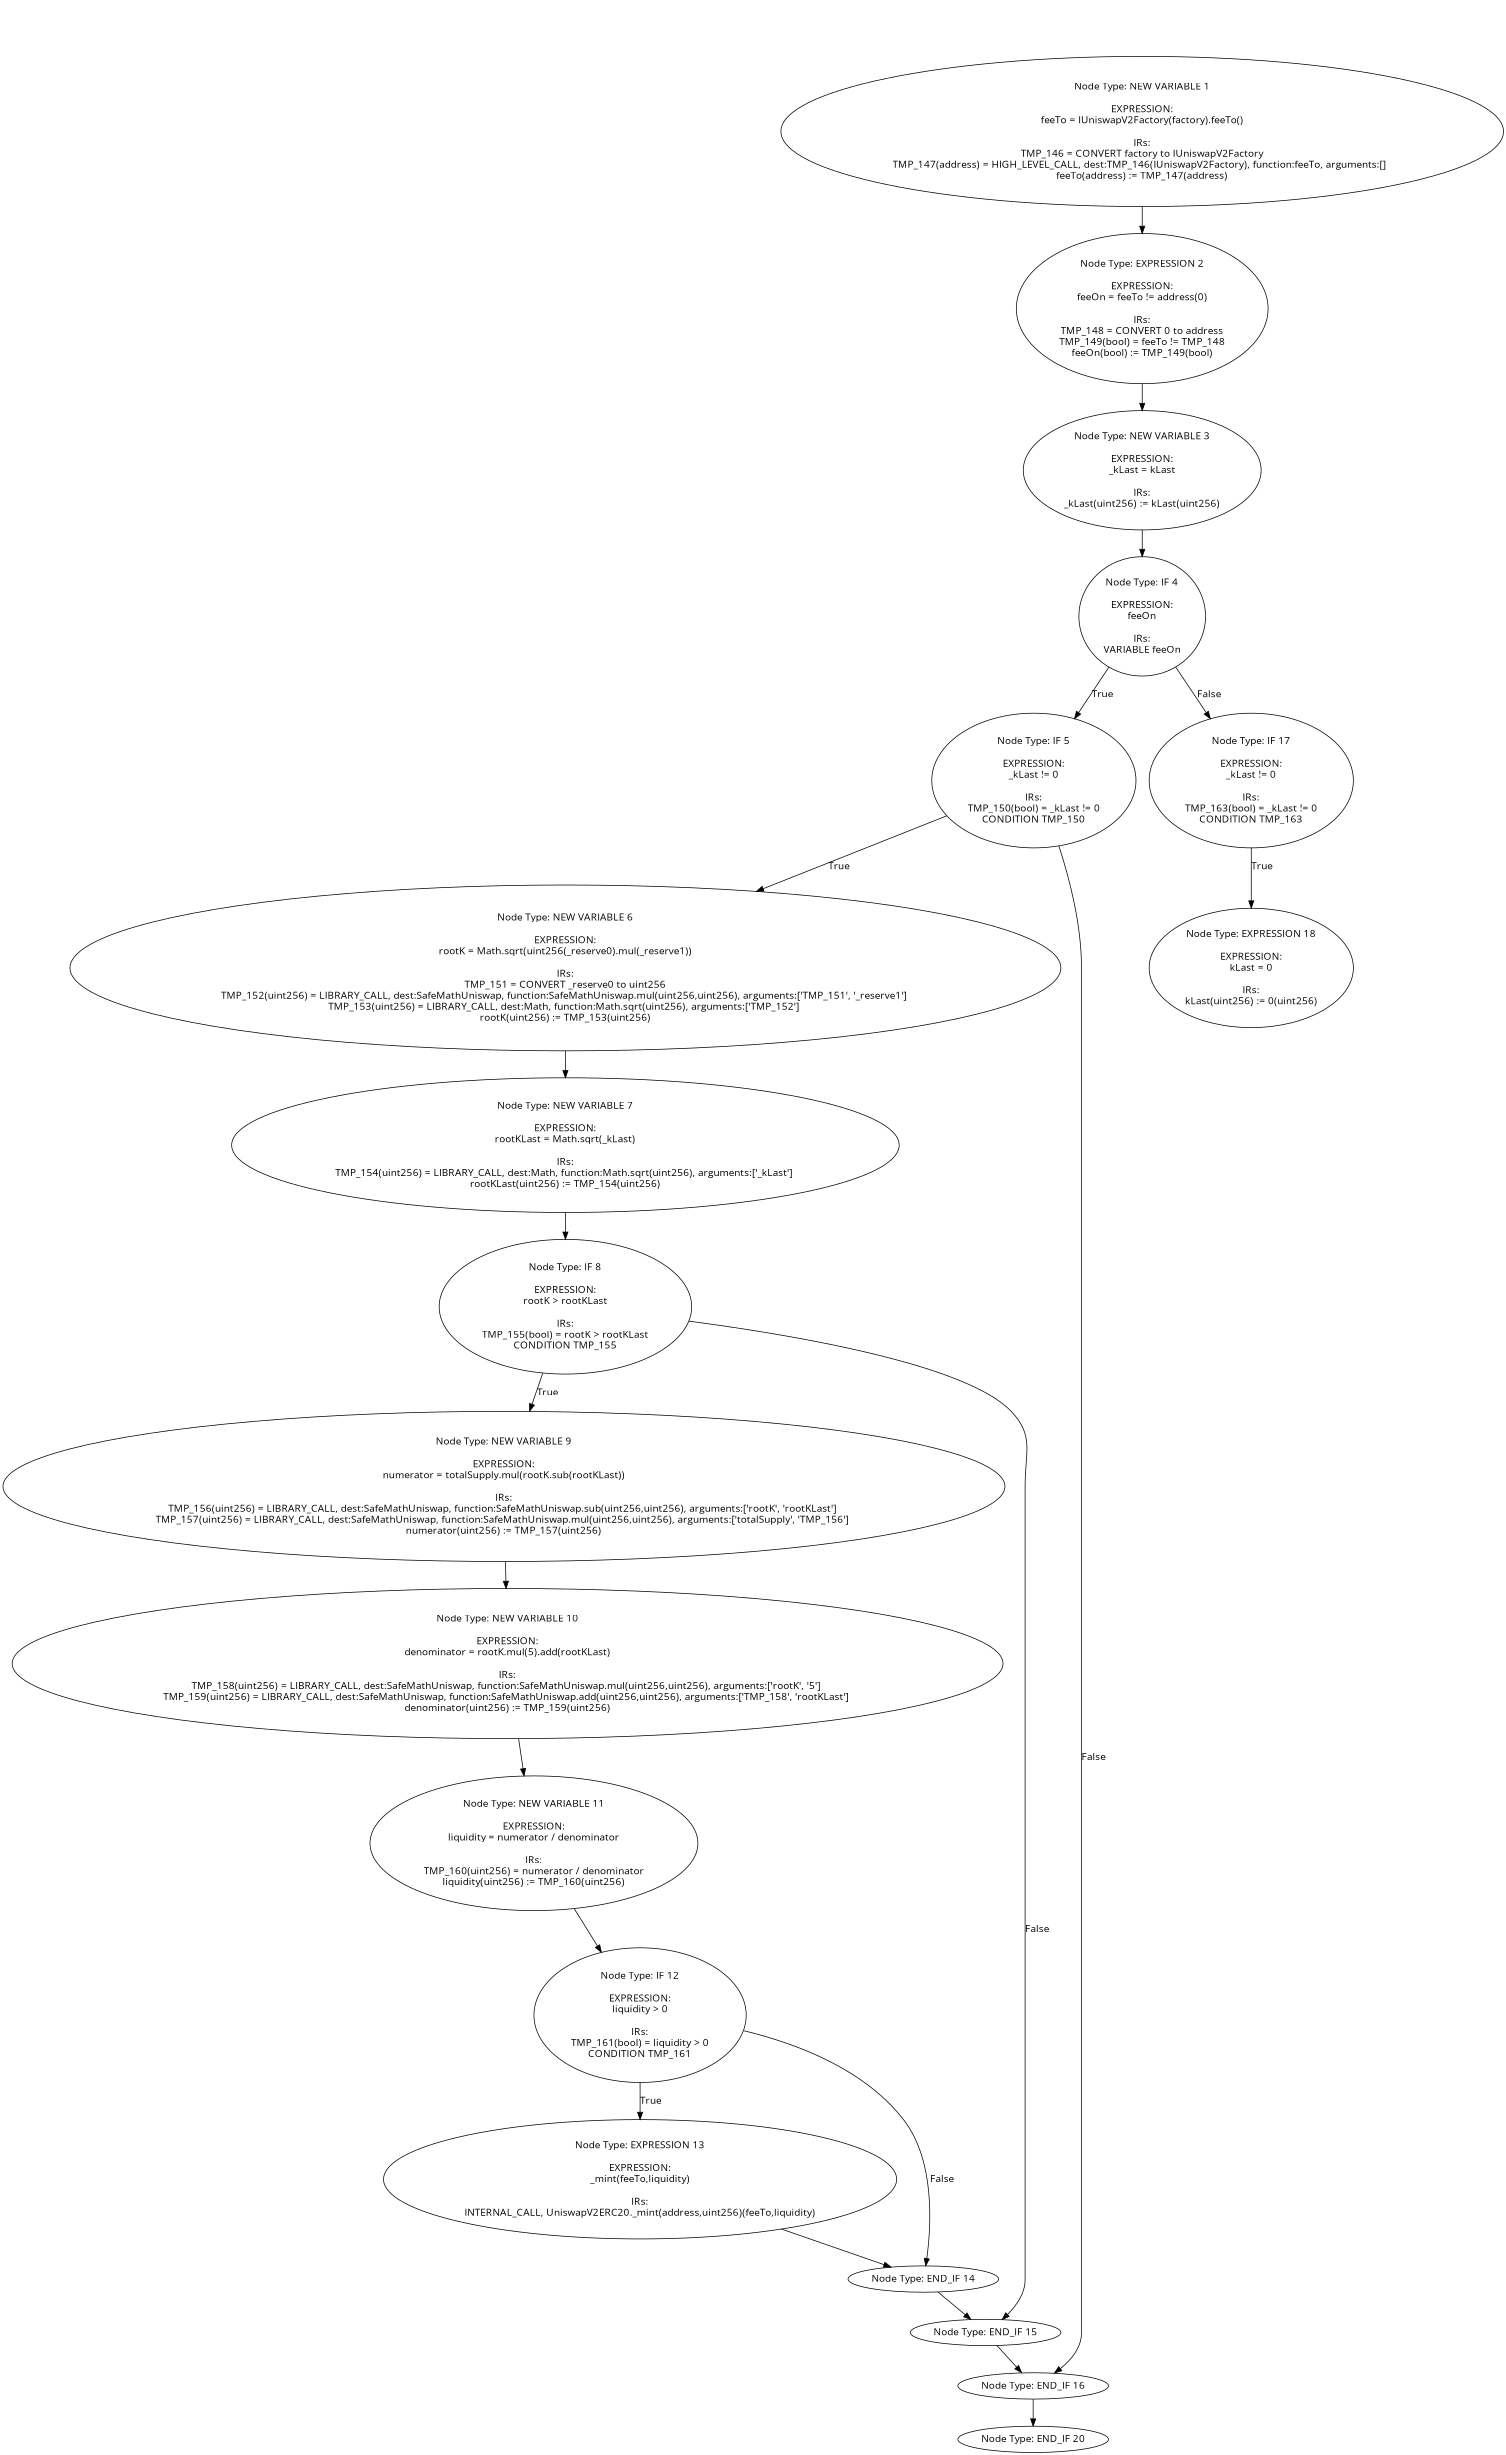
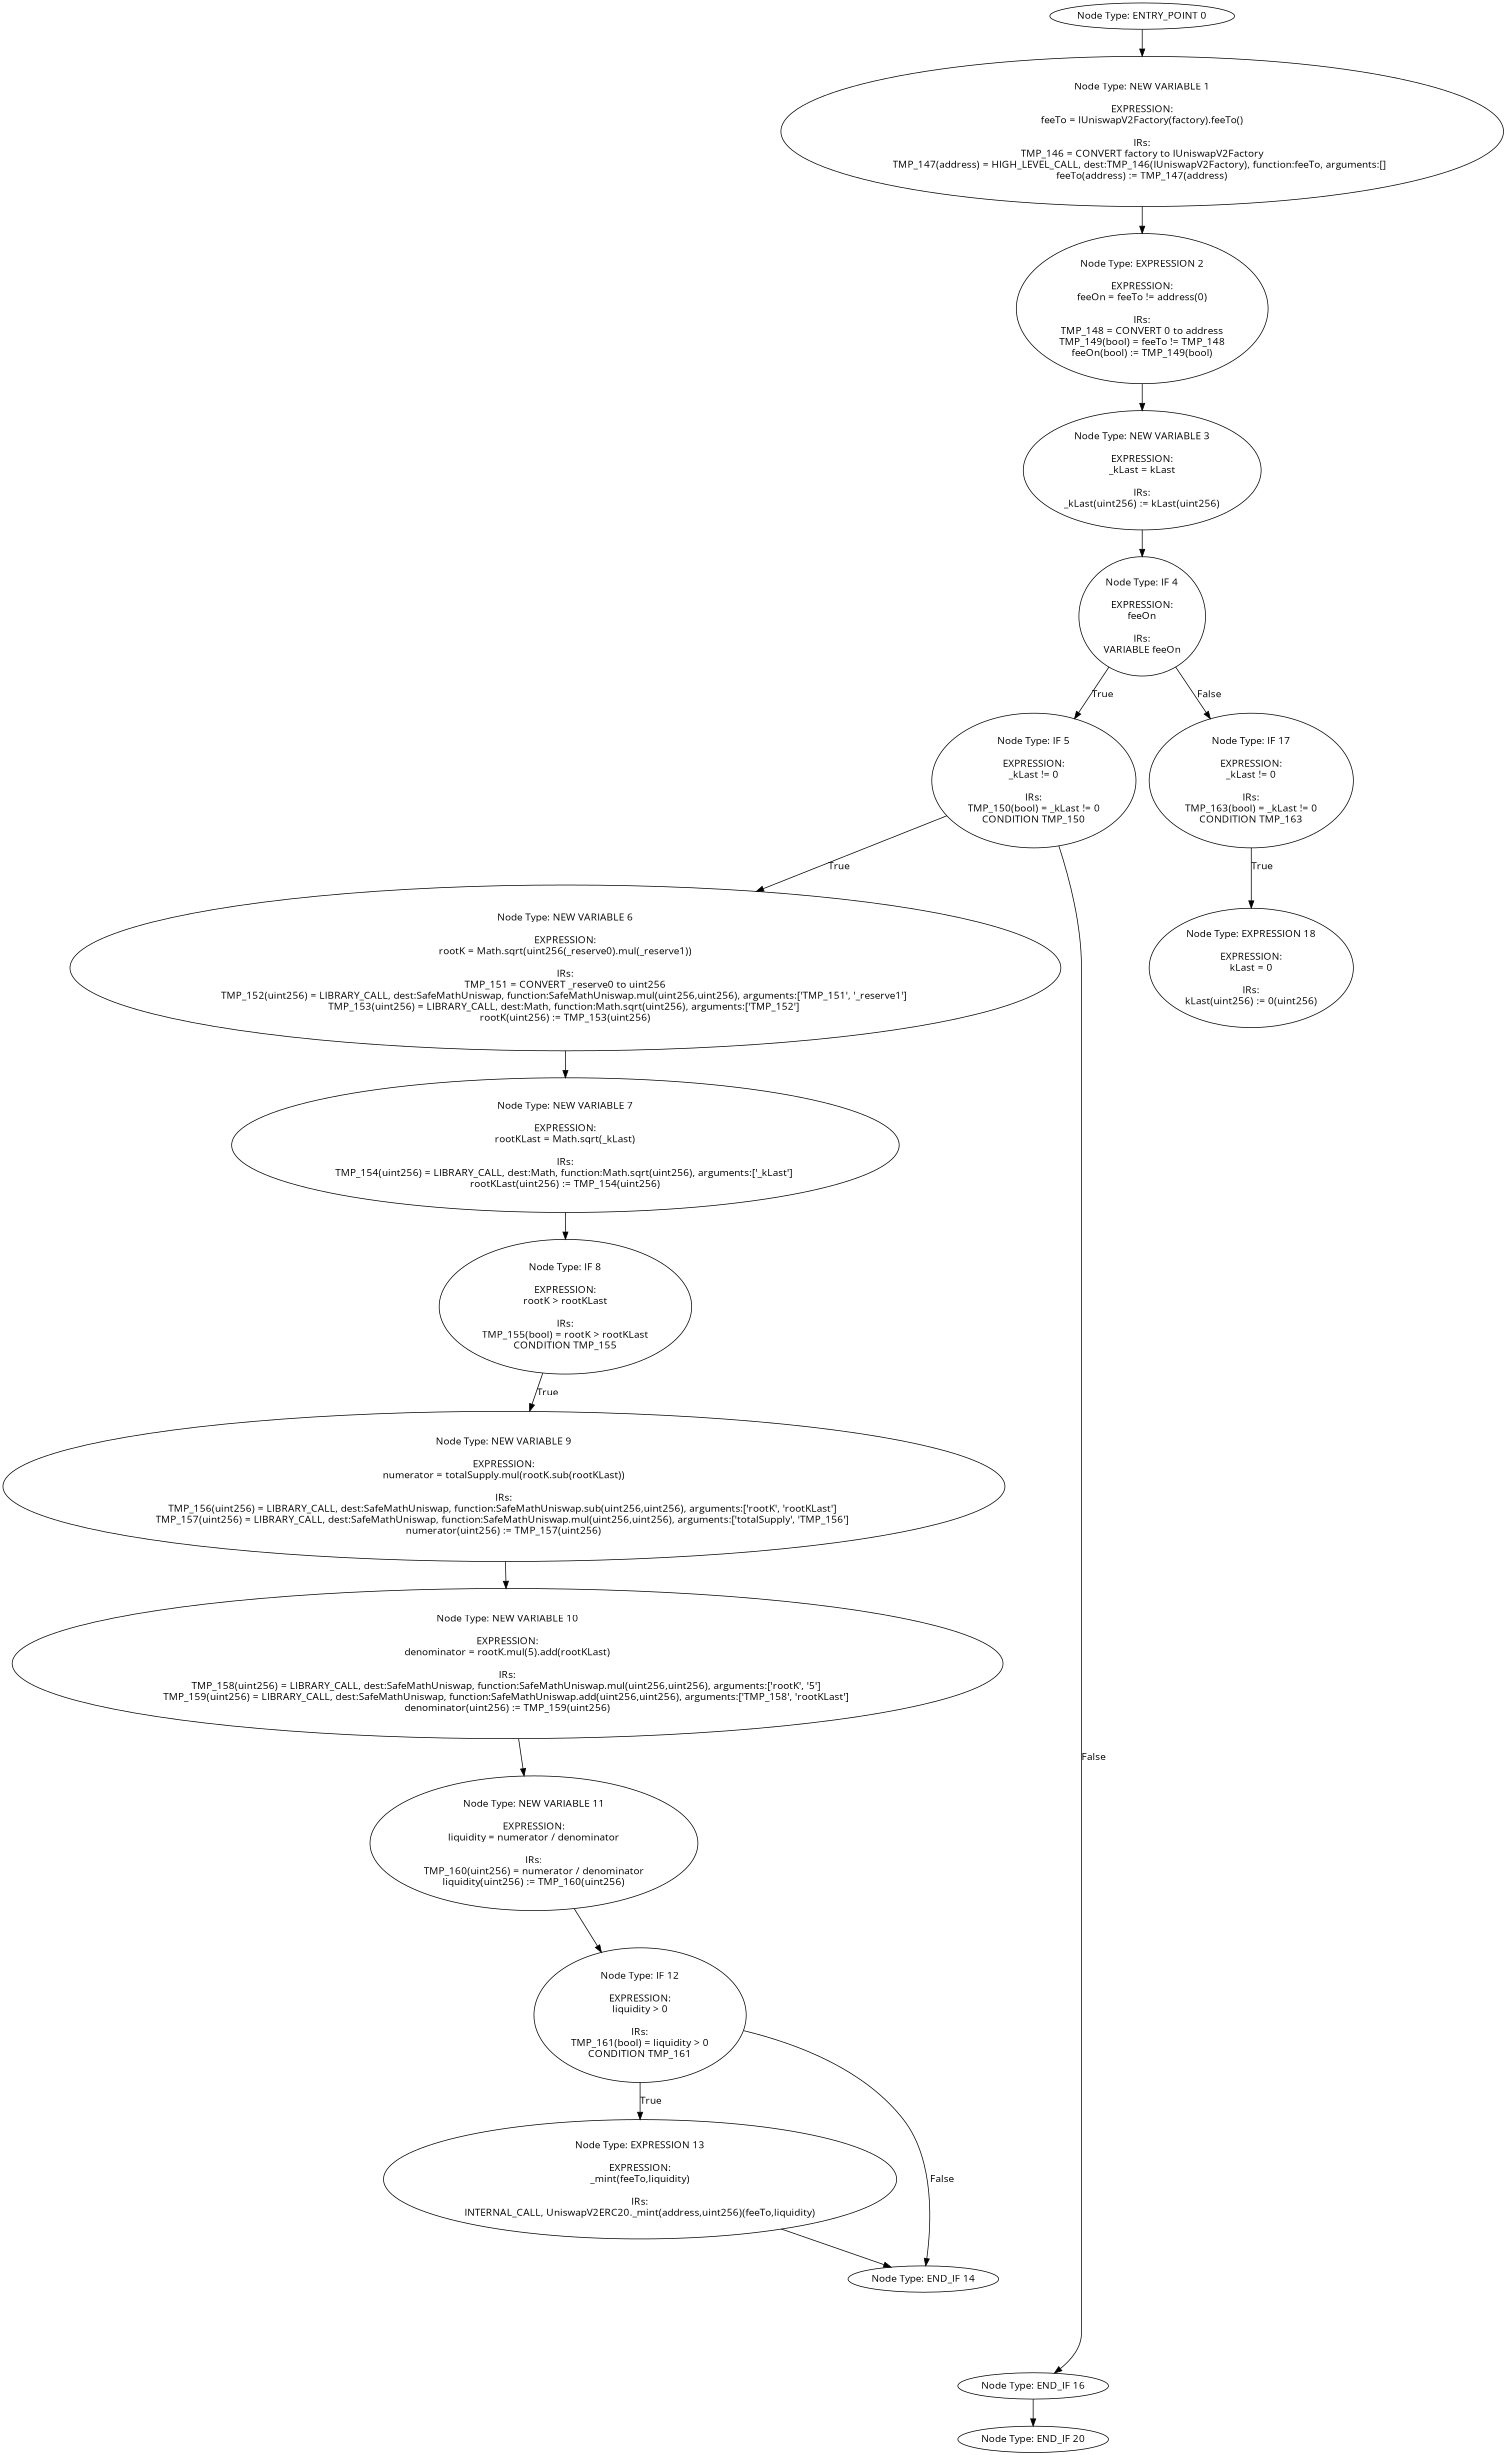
node "Node Type: ENTRY_POINT 0": added
node "Node Type: END_IF 15": removed
